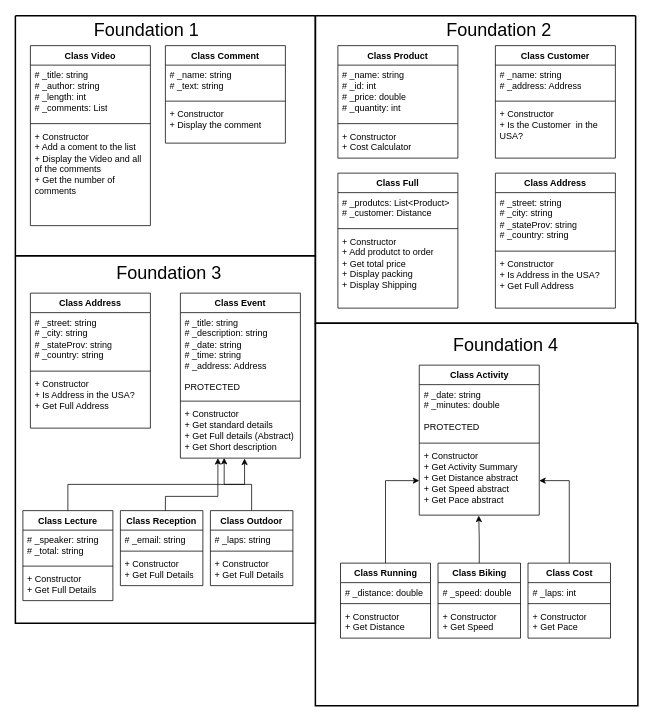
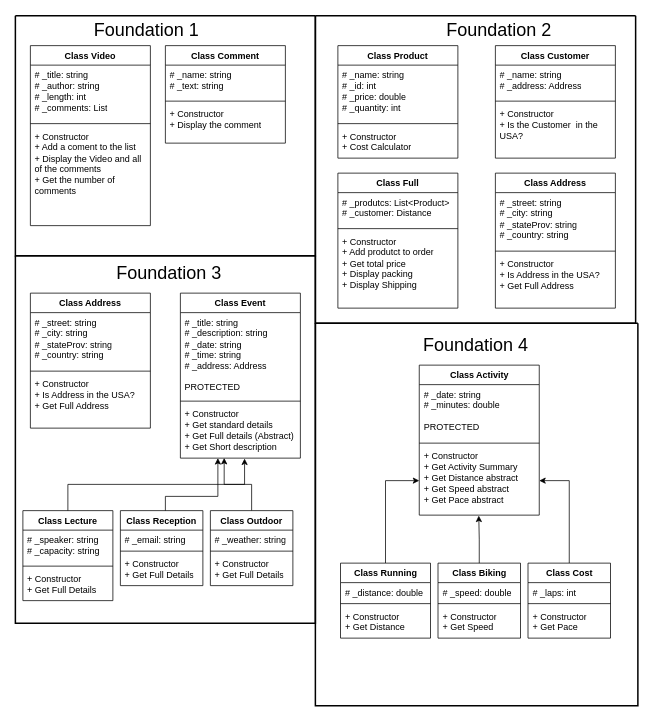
node "Foundation 4": moved (506, 345) -> (476, 345)
node "# _laps: string": label "# _laps: string" -> "# _weather: string"
node "# _speaker: string # _total: string": label "# _speaker: string # _total: string" -> "# _speaker: string # _capacity: string"
